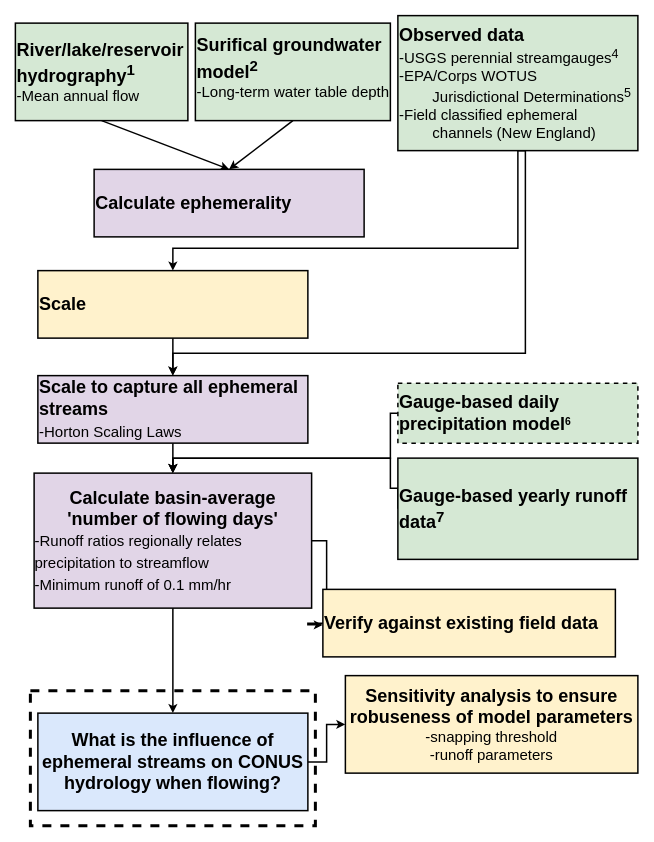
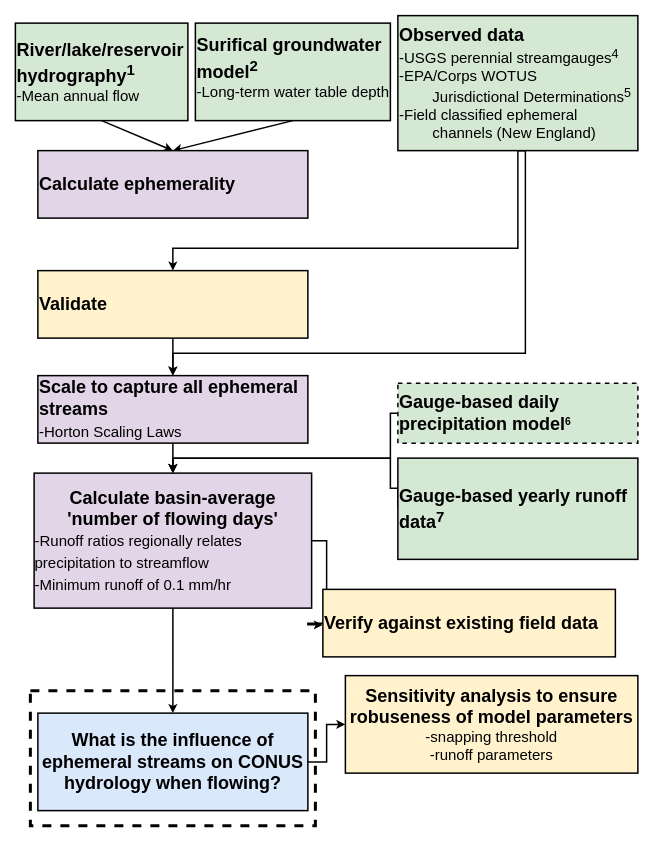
node "Calculate ephemerality": moved (229, 203) -> (173, 184)
node "Scale": label "Scale" -> "Validate"
